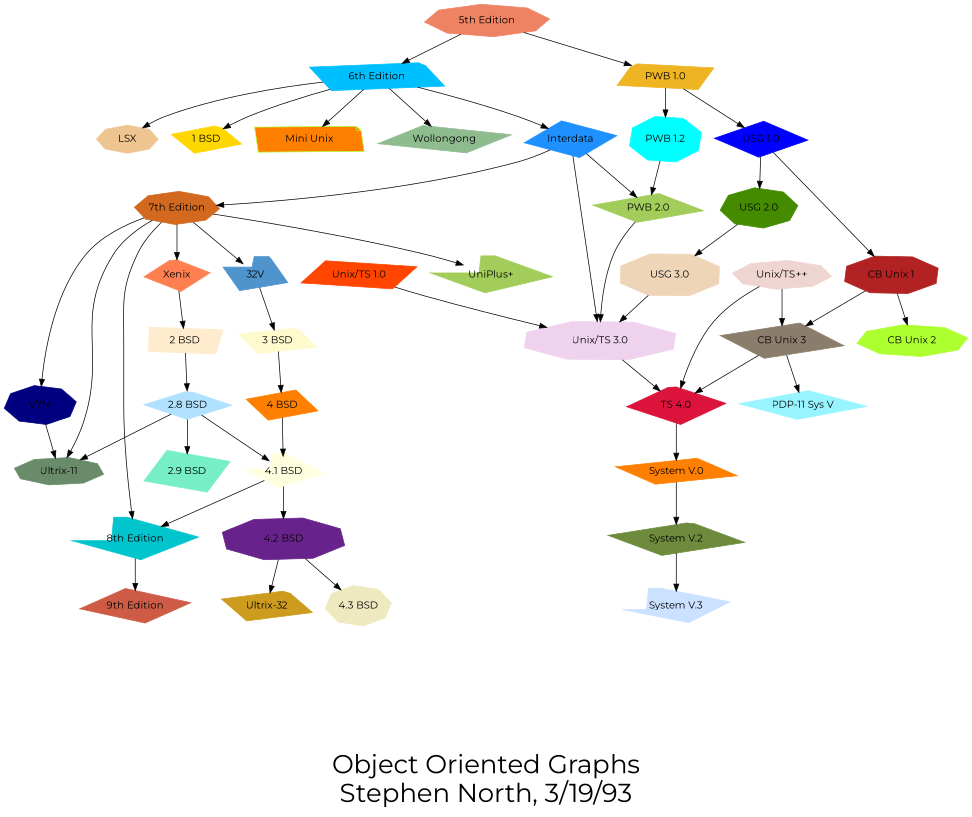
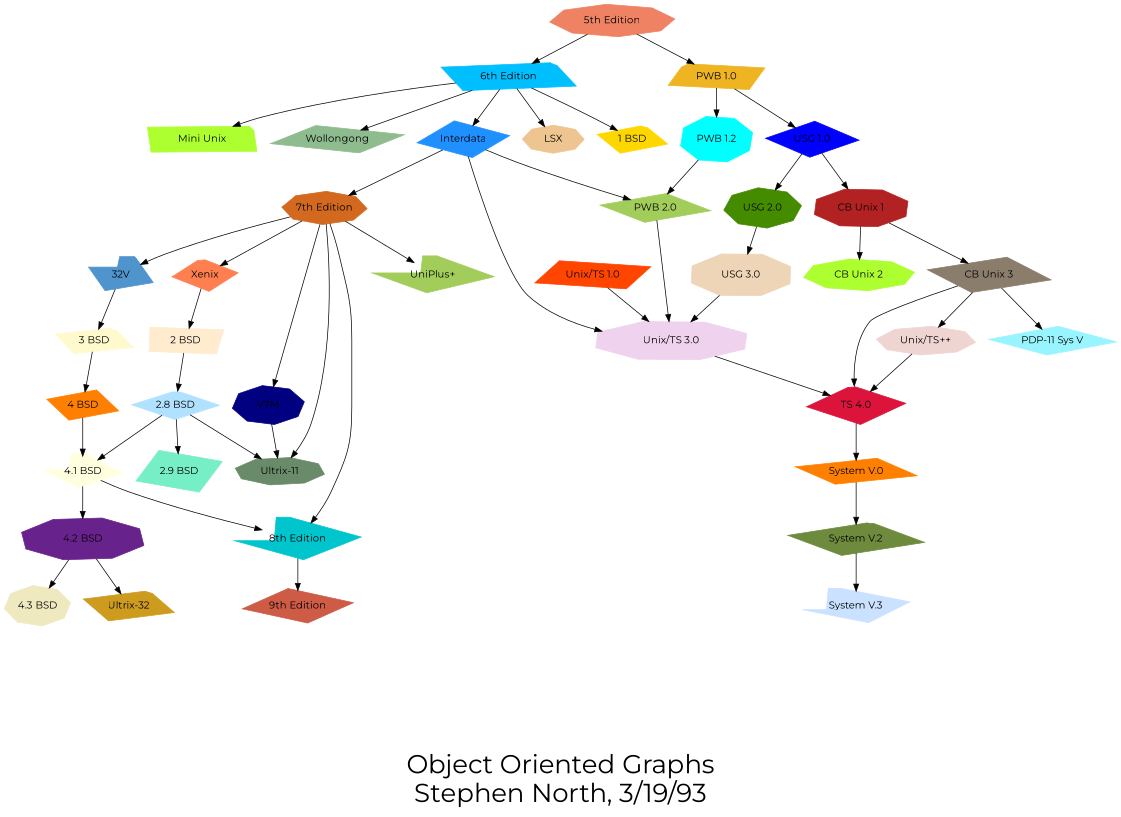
node "Mini Unix": fillcolor darkorange1 -> greenyellow
edge "Unix/TS++" -> "CB Unix 3": reversed
